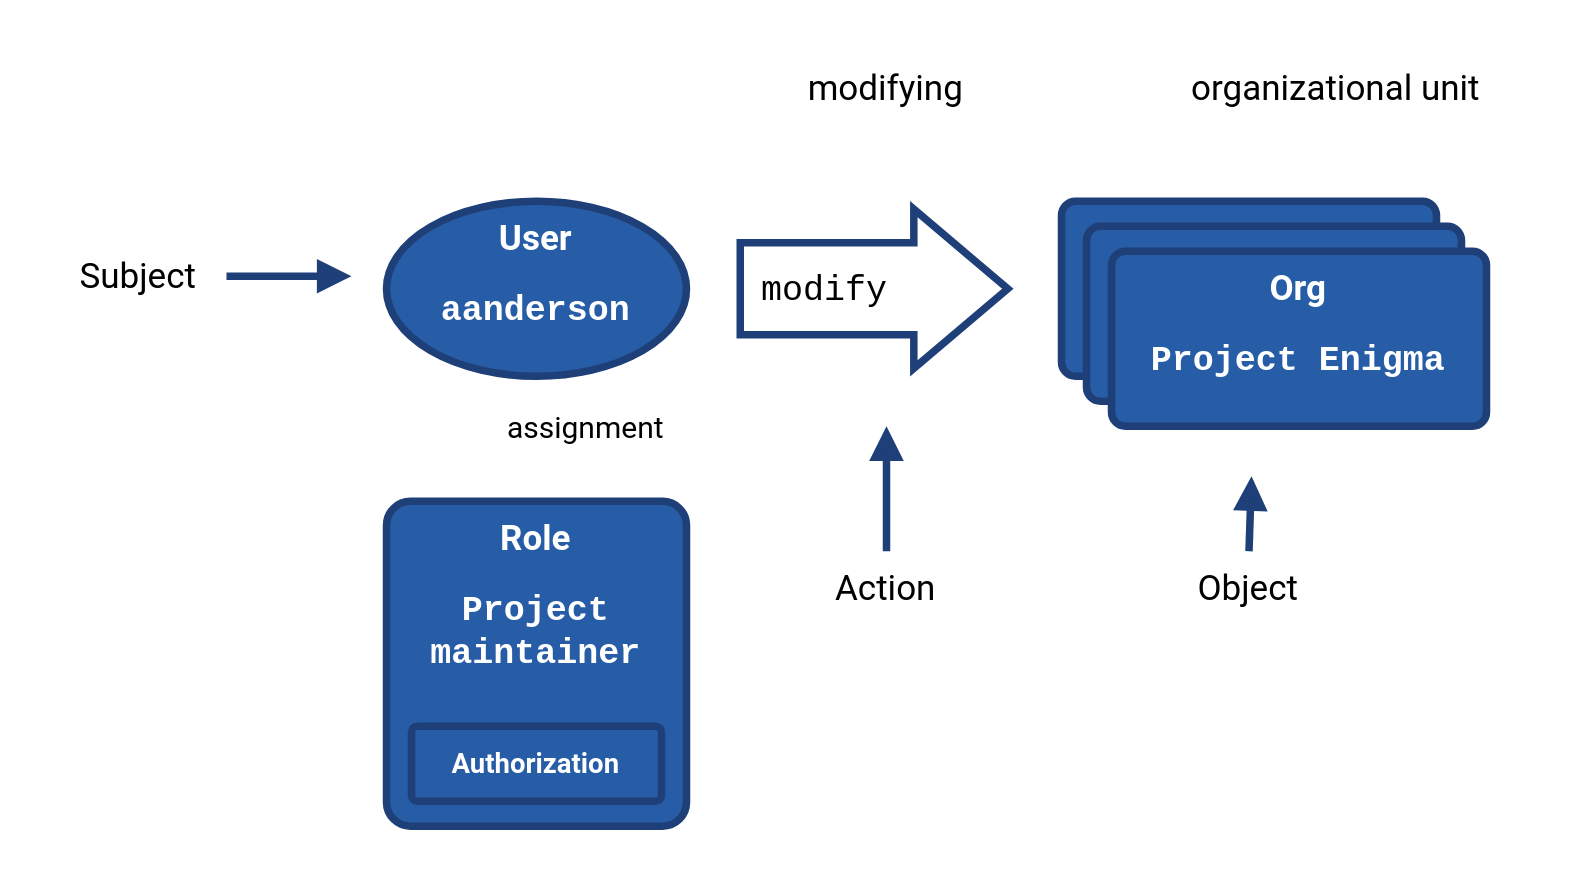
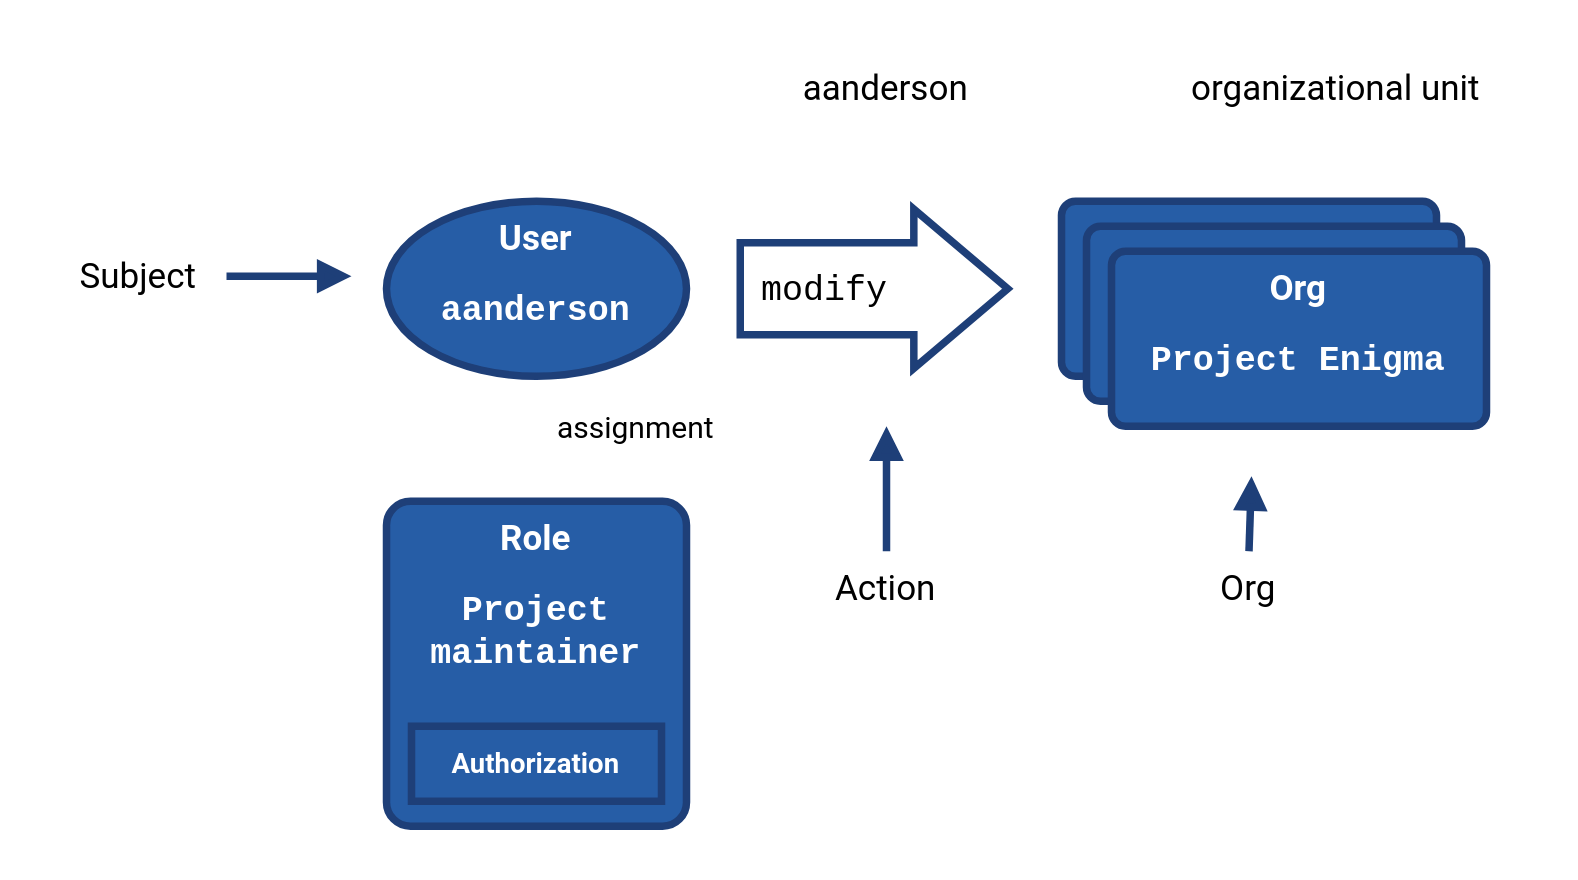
node "modifying": label "modifying" -> "aanderson"
node "assignment": moved (586, 426) -> (636, 426)
node "Object": label "Object" -> "Org"
node "Authorization": shape rounded rectangle -> rectangle
